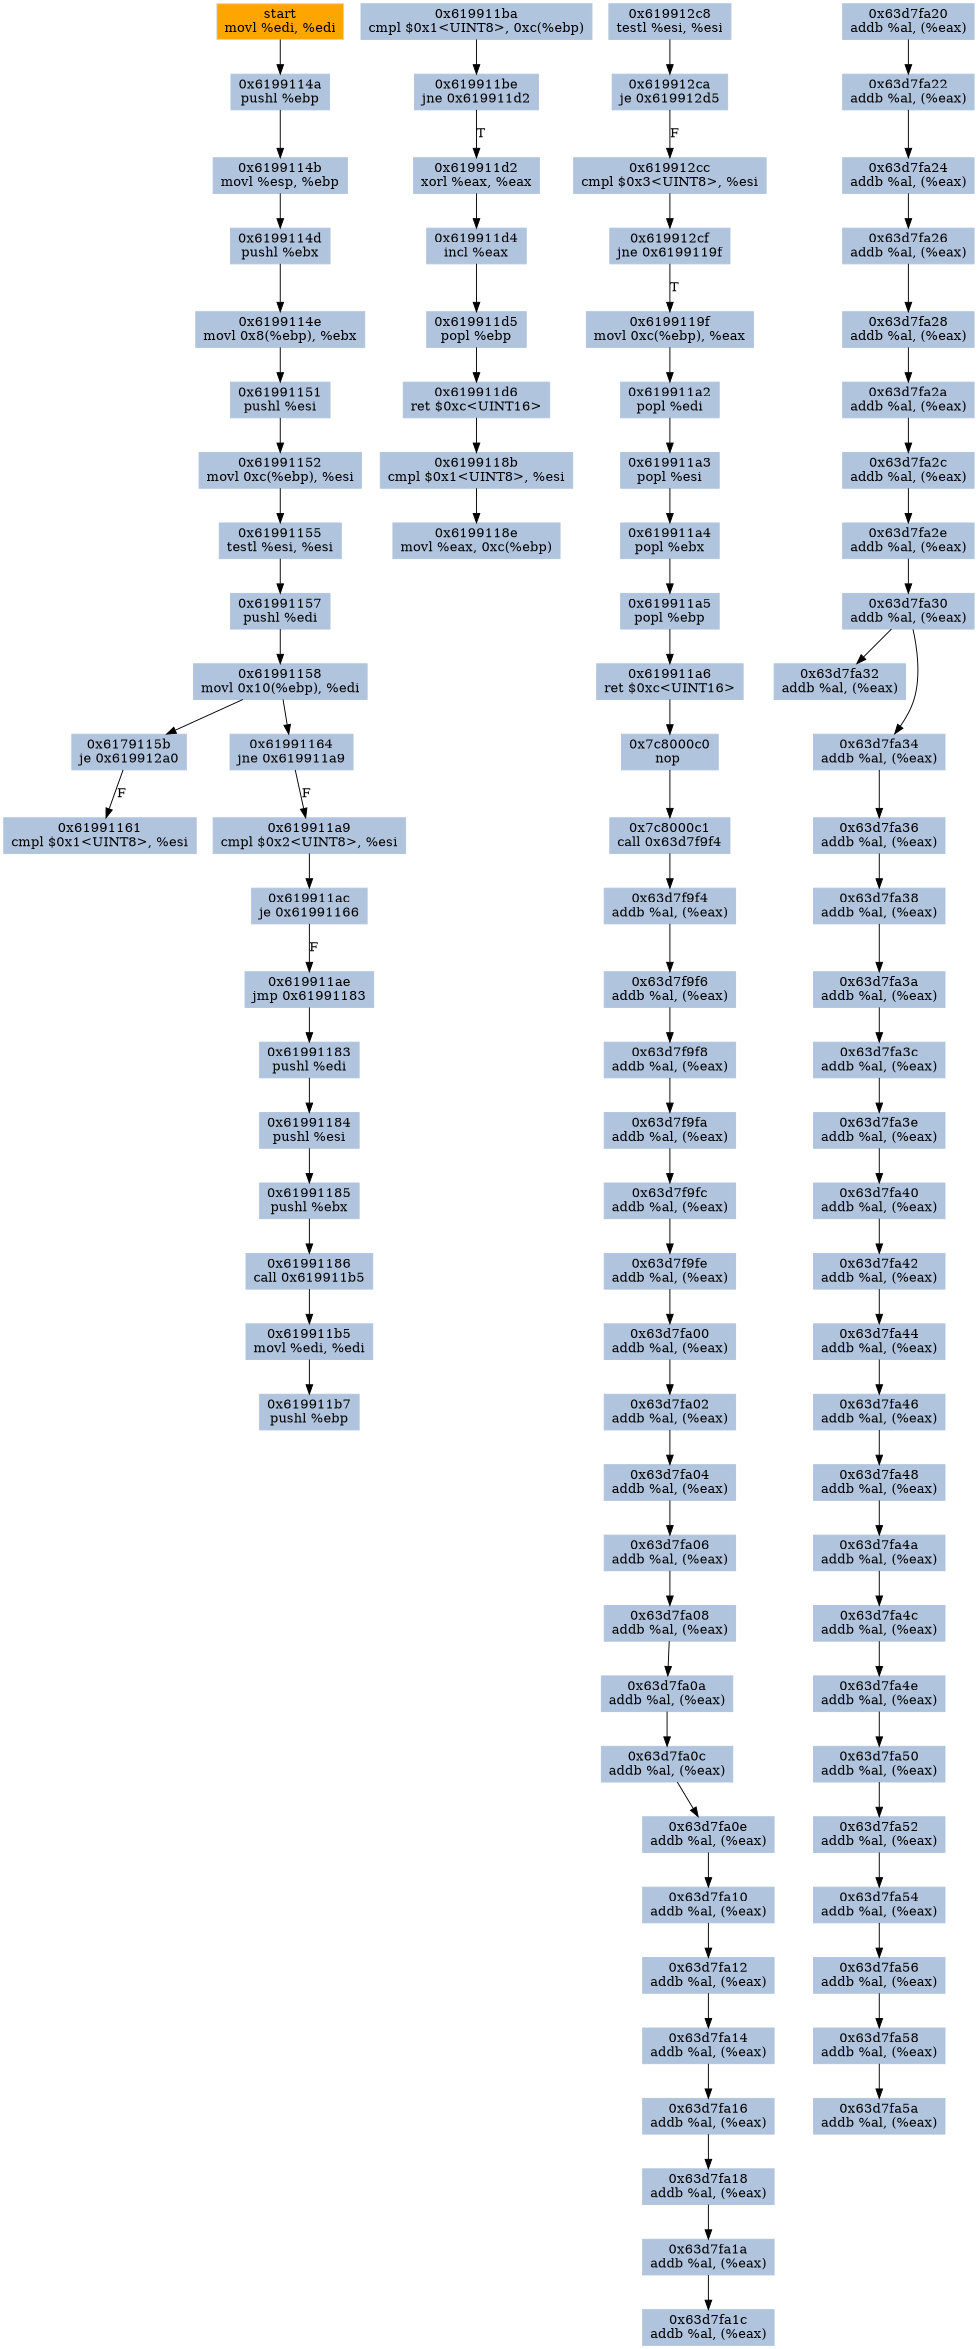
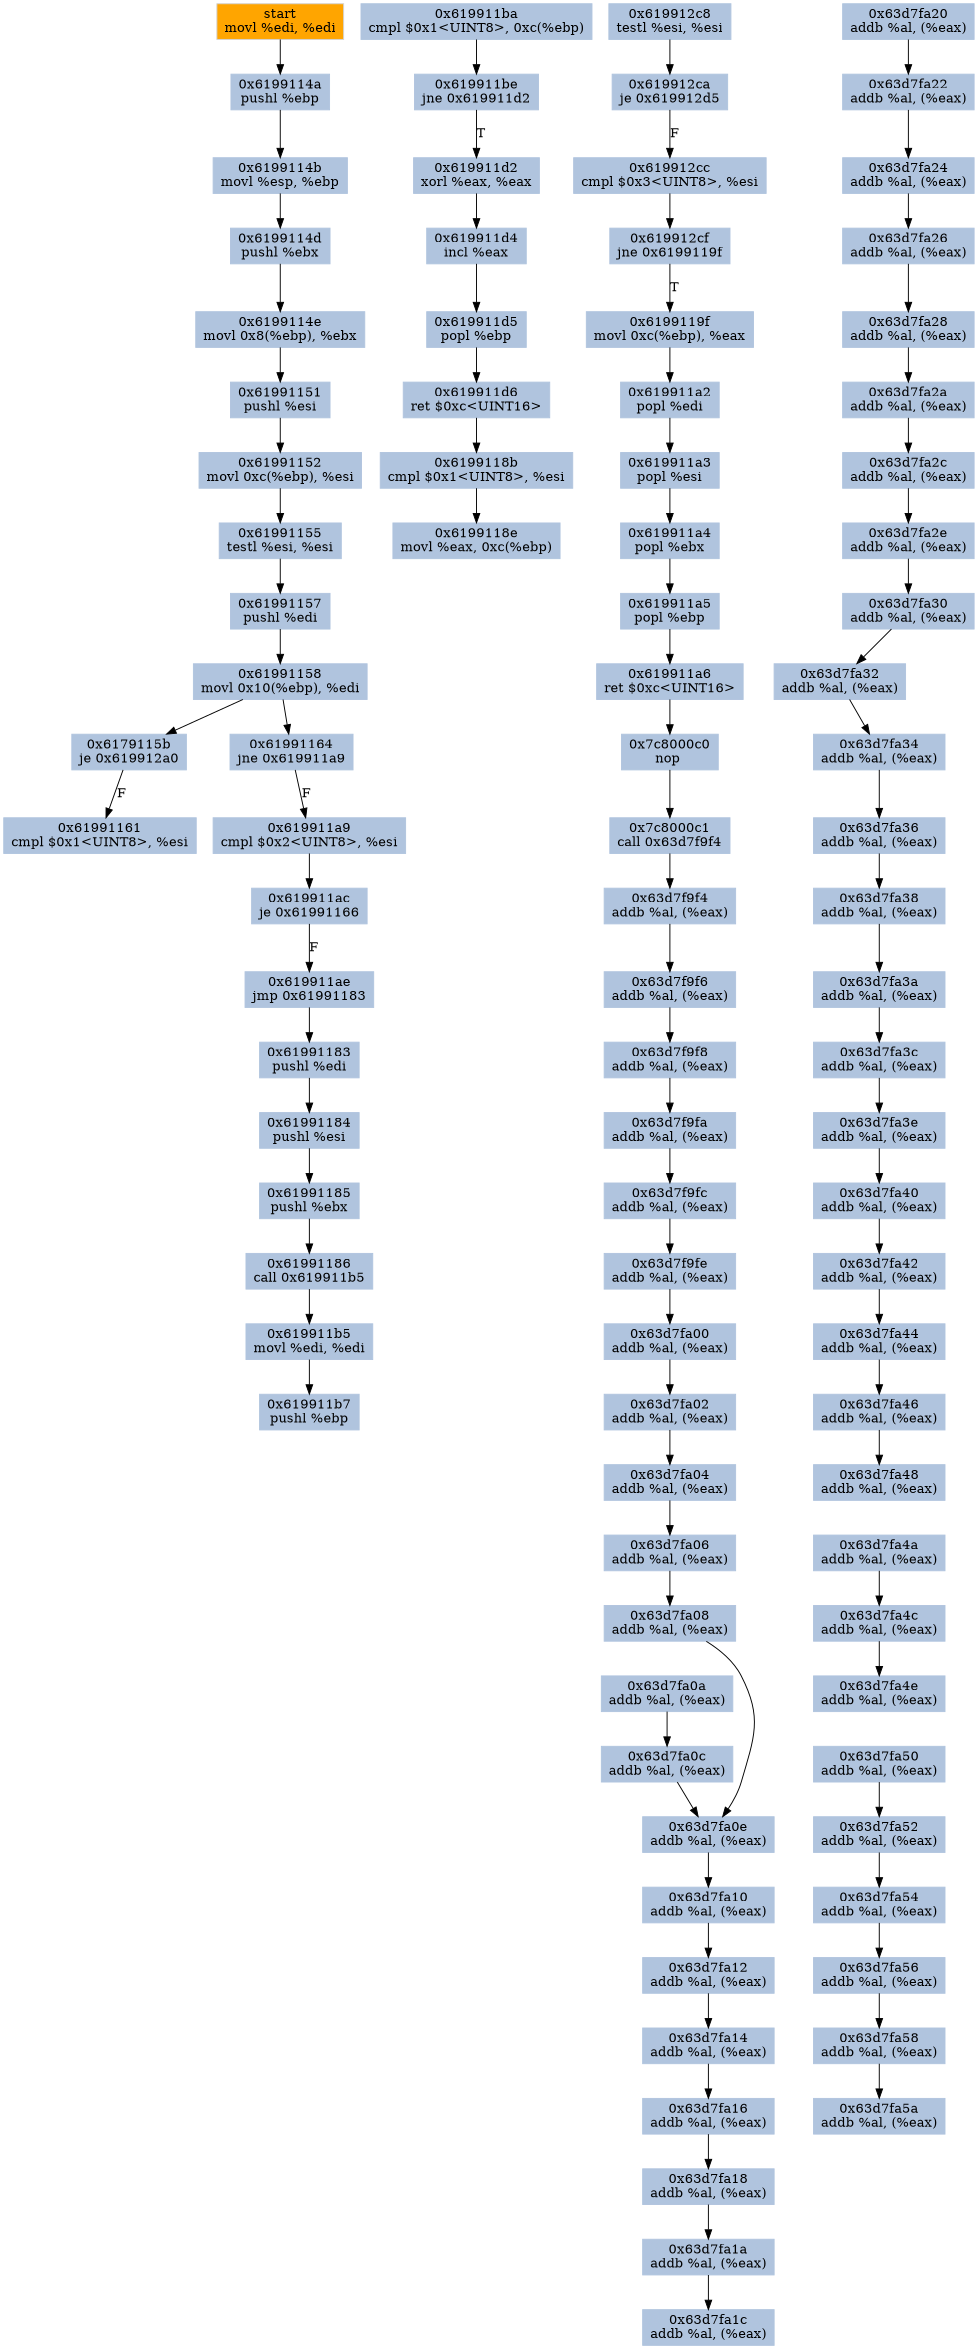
edge "0x63d7fa30 addb %al, (%eax)" -> "0x63d7fa34 addb %al, (%eax)": now "0x63d7fa32 addb %al, (%eax)" -> "0x63d7fa34 addb %al, (%eax)"
edge "0x63d7fa48 addb %al, (%eax)" -> "0x63d7fa4a addb %al, (%eax)": removed
edge "0x63d7fa08 addb %al, (%eax)" -> "0x63d7fa0a addb %al, (%eax)": now "0x63d7fa08 addb %al, (%eax)" -> "0x63d7fa0e addb %al, (%eax)"
edge "0x63d7fa4e addb %al, (%eax)" -> "0x63d7fa50 addb %al, (%eax)": removed
